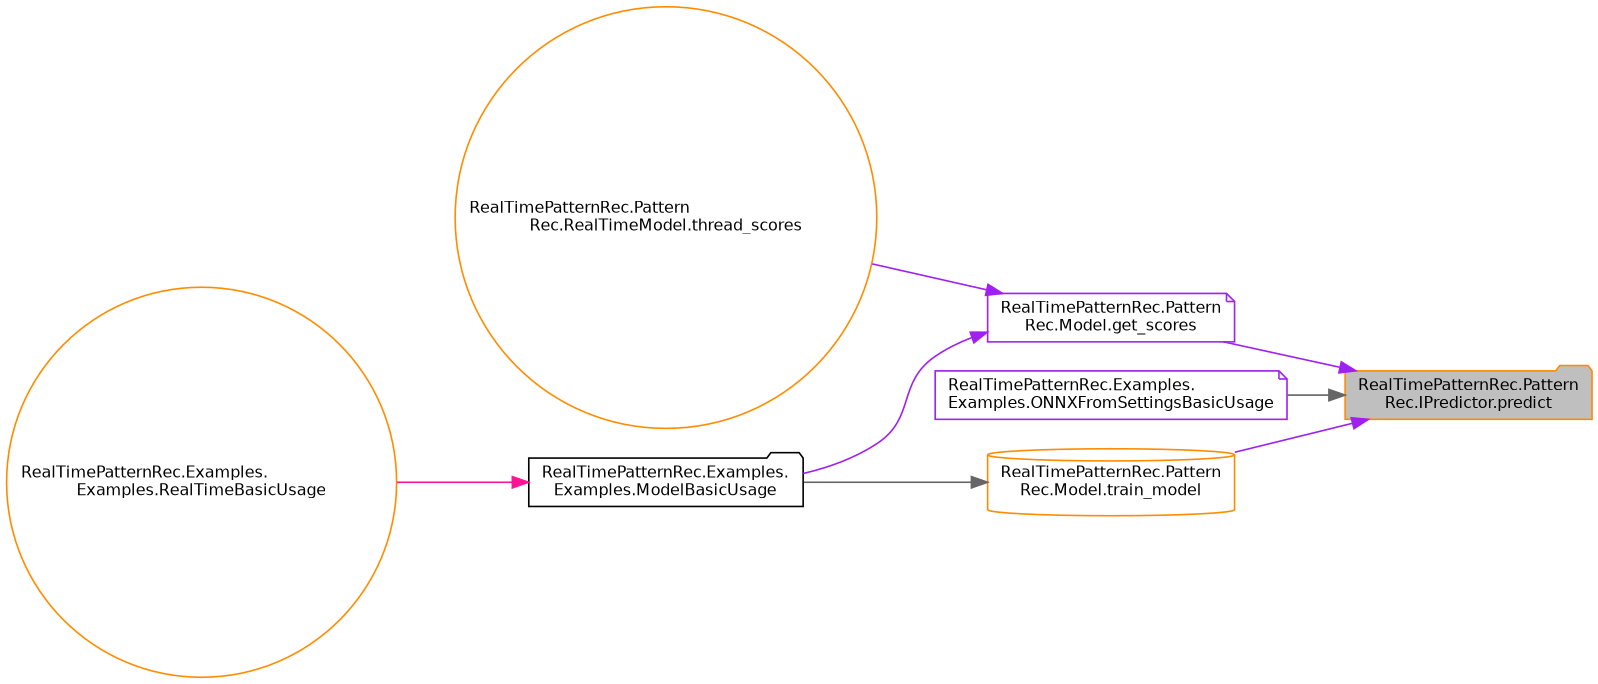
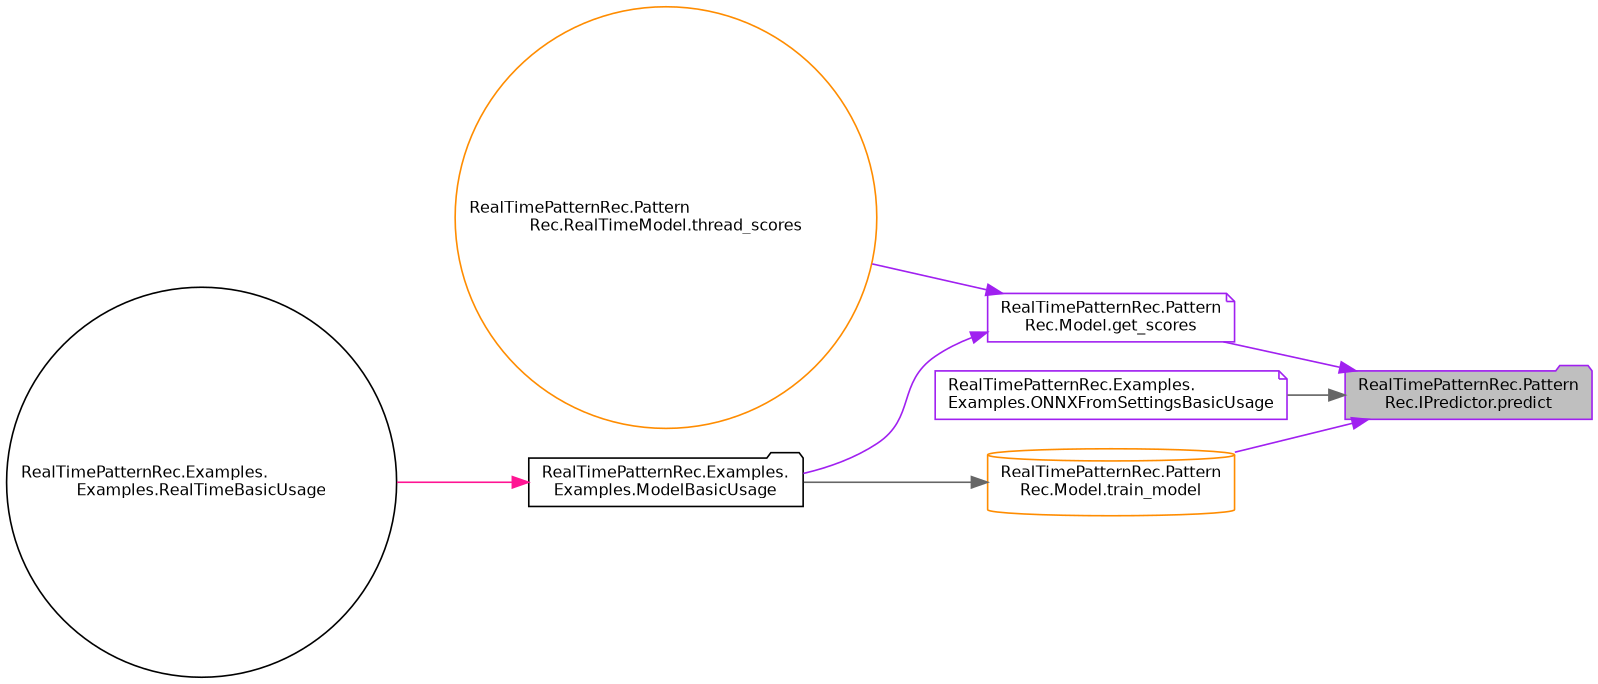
node "RealTimePatternRec.Pattern Rec.IPredictor.predict": color darkorange -> purple
node "RealTimePatternRec.Examples. Examples.RealTimeBasicUsage": color darkorange -> black
